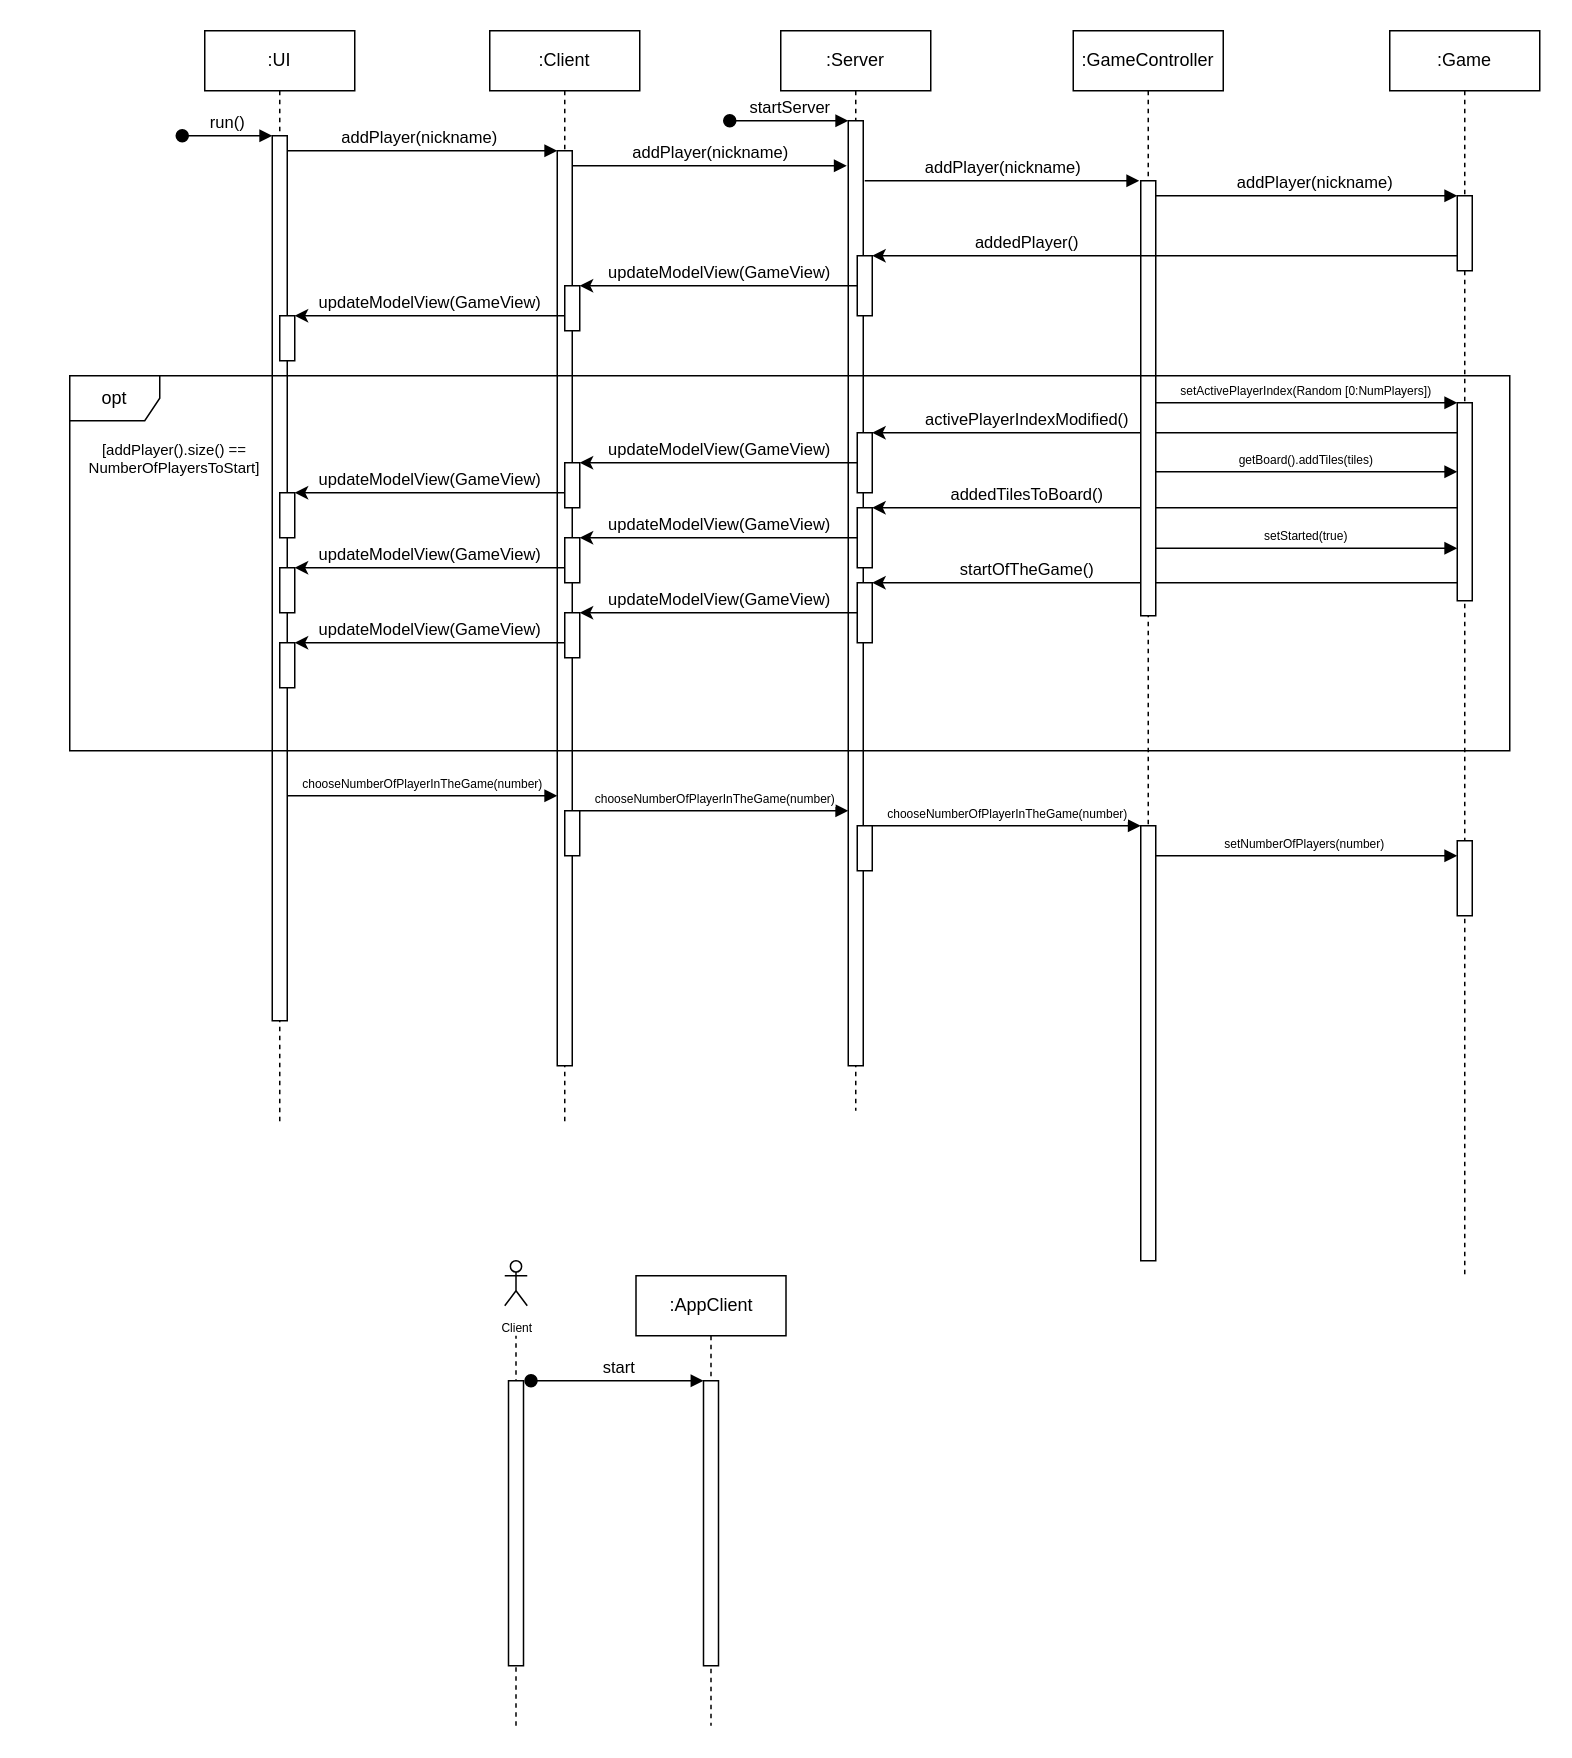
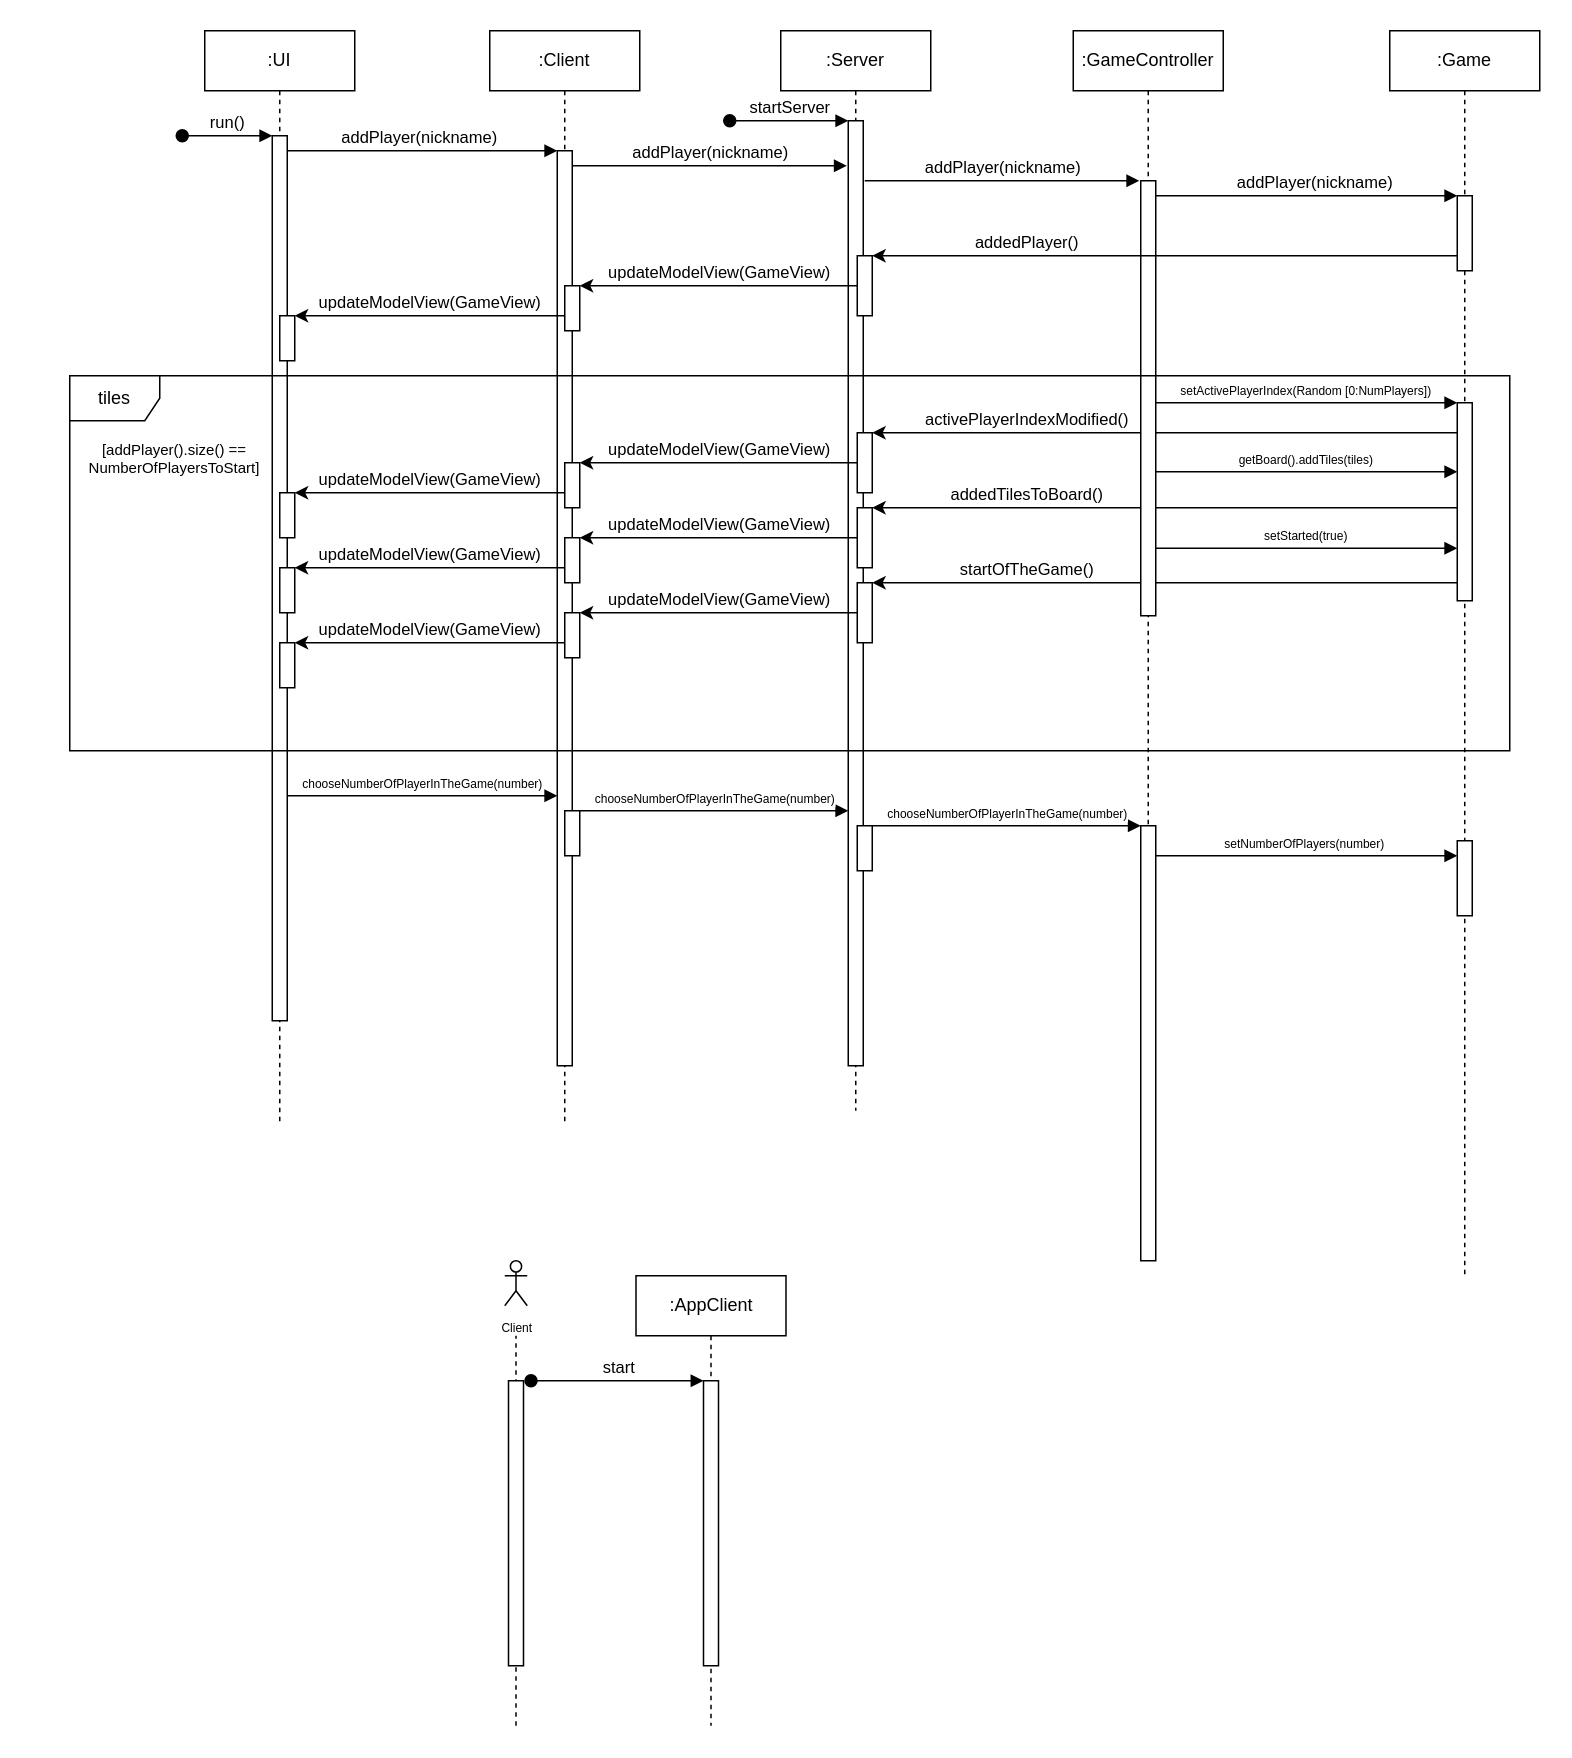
node "opt": label "opt" -> "tiles"
